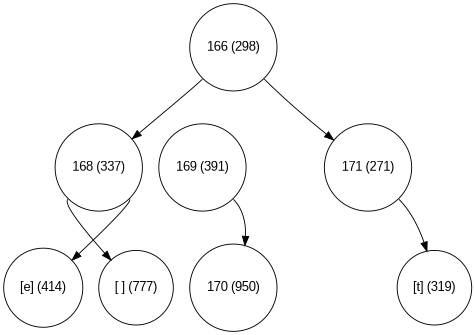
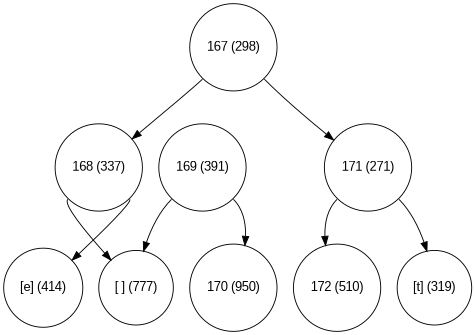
node "166 (298)": label "166 (298)" -> "167 (298)"
edge "169 (391)" -> "[ ] (777)": added
node "172 (510)": added
